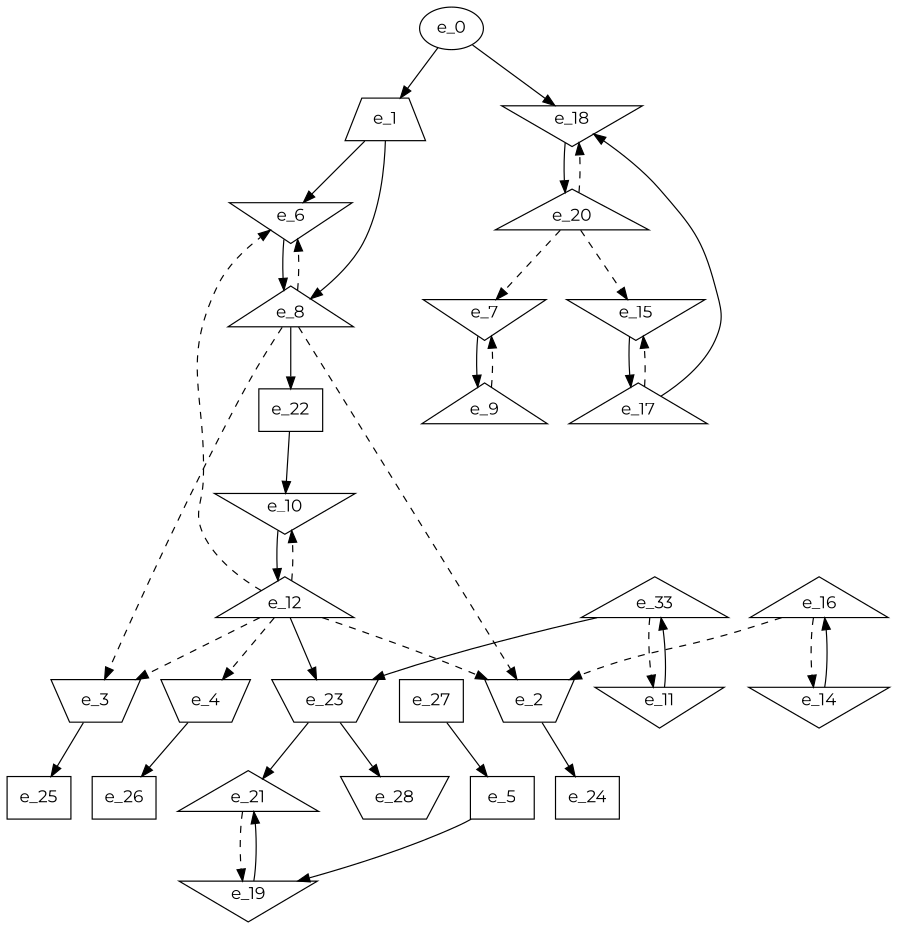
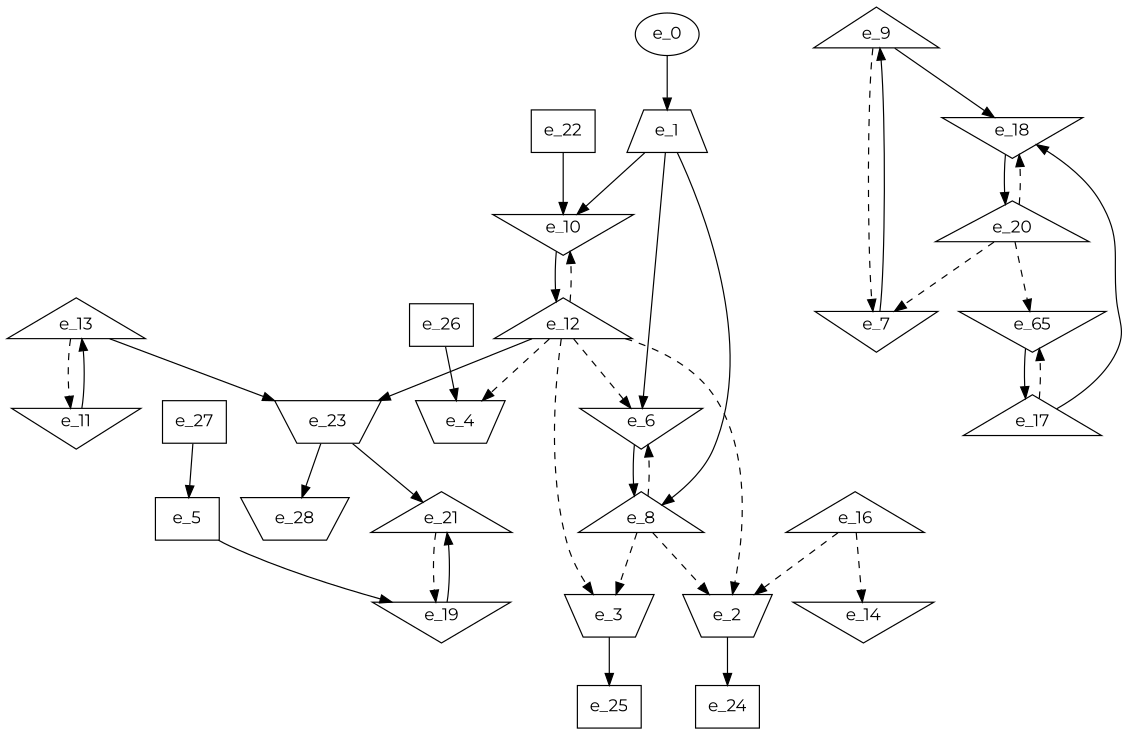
edge "e_0" -> "e_18": now "e_9" -> "e_18"
edge "e_1" -> "e_10": added
node "e_15": label "e_15" -> "e_65"
edge "e_8" -> "e_22": removed
node "e_33": label "e_33" -> "e_13"
edge "e_14" -> "e_16": removed
edge "e_4" -> "e_26": reversed
